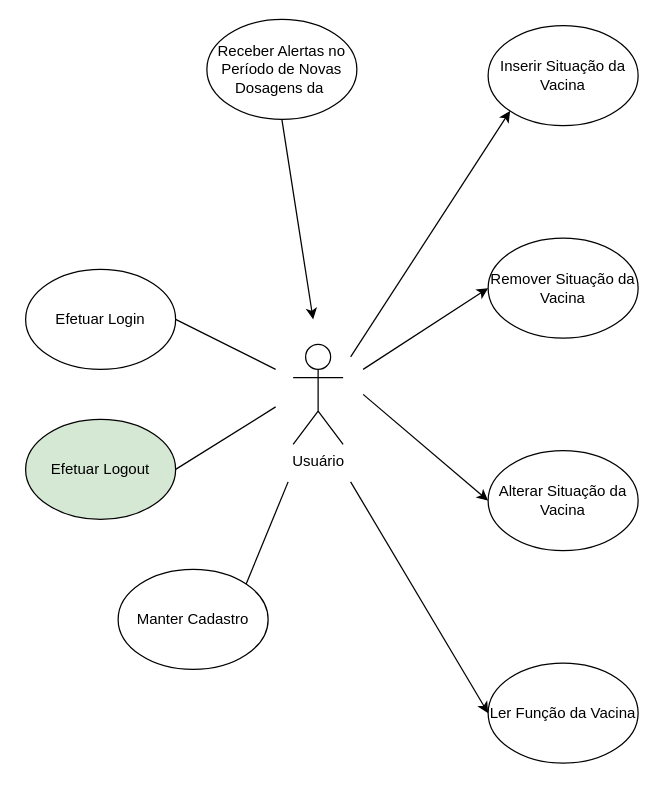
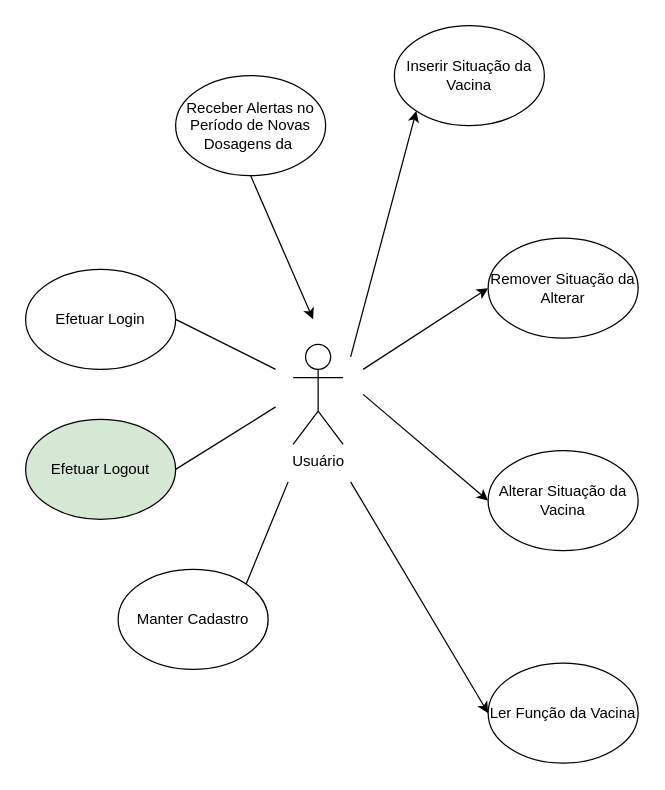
node "Receber Alertas no Período de Novas Dosagens da": moved (282, 69) -> (251, 126)
node "Inserir Situação da Vacina": moved (563, 76) -> (469, 76)
node "Remover Situação da Vacina": label "Remover Situação da Vacina" -> "Remover Situação da Alterar"
